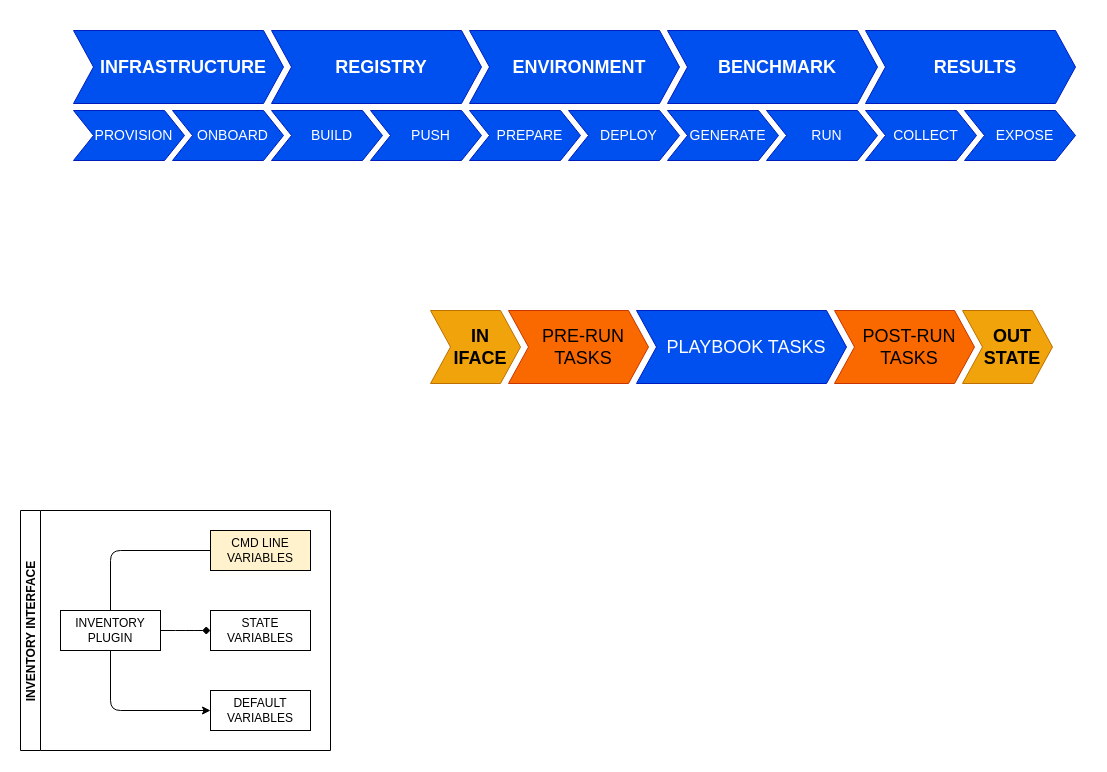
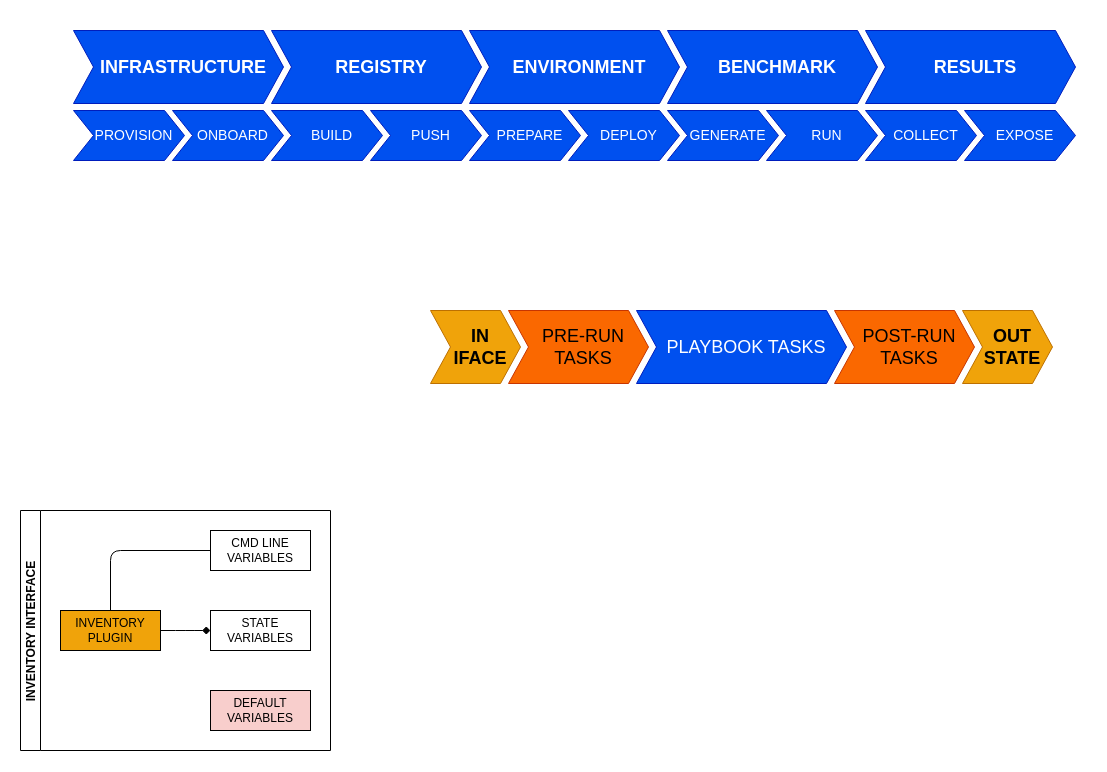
node "CMD LINE VARIABLES": fillcolor #fff2cc -> #ffffff
node "INVENTORY PLUGIN": fillcolor #ffffff -> #f0a30a
edge "INVENTORY PLUGIN" -> "DEFAULT VARIABLES": removed
node "DEFAULT VARIABLES": fillcolor #ffffff -> #f8cecc
